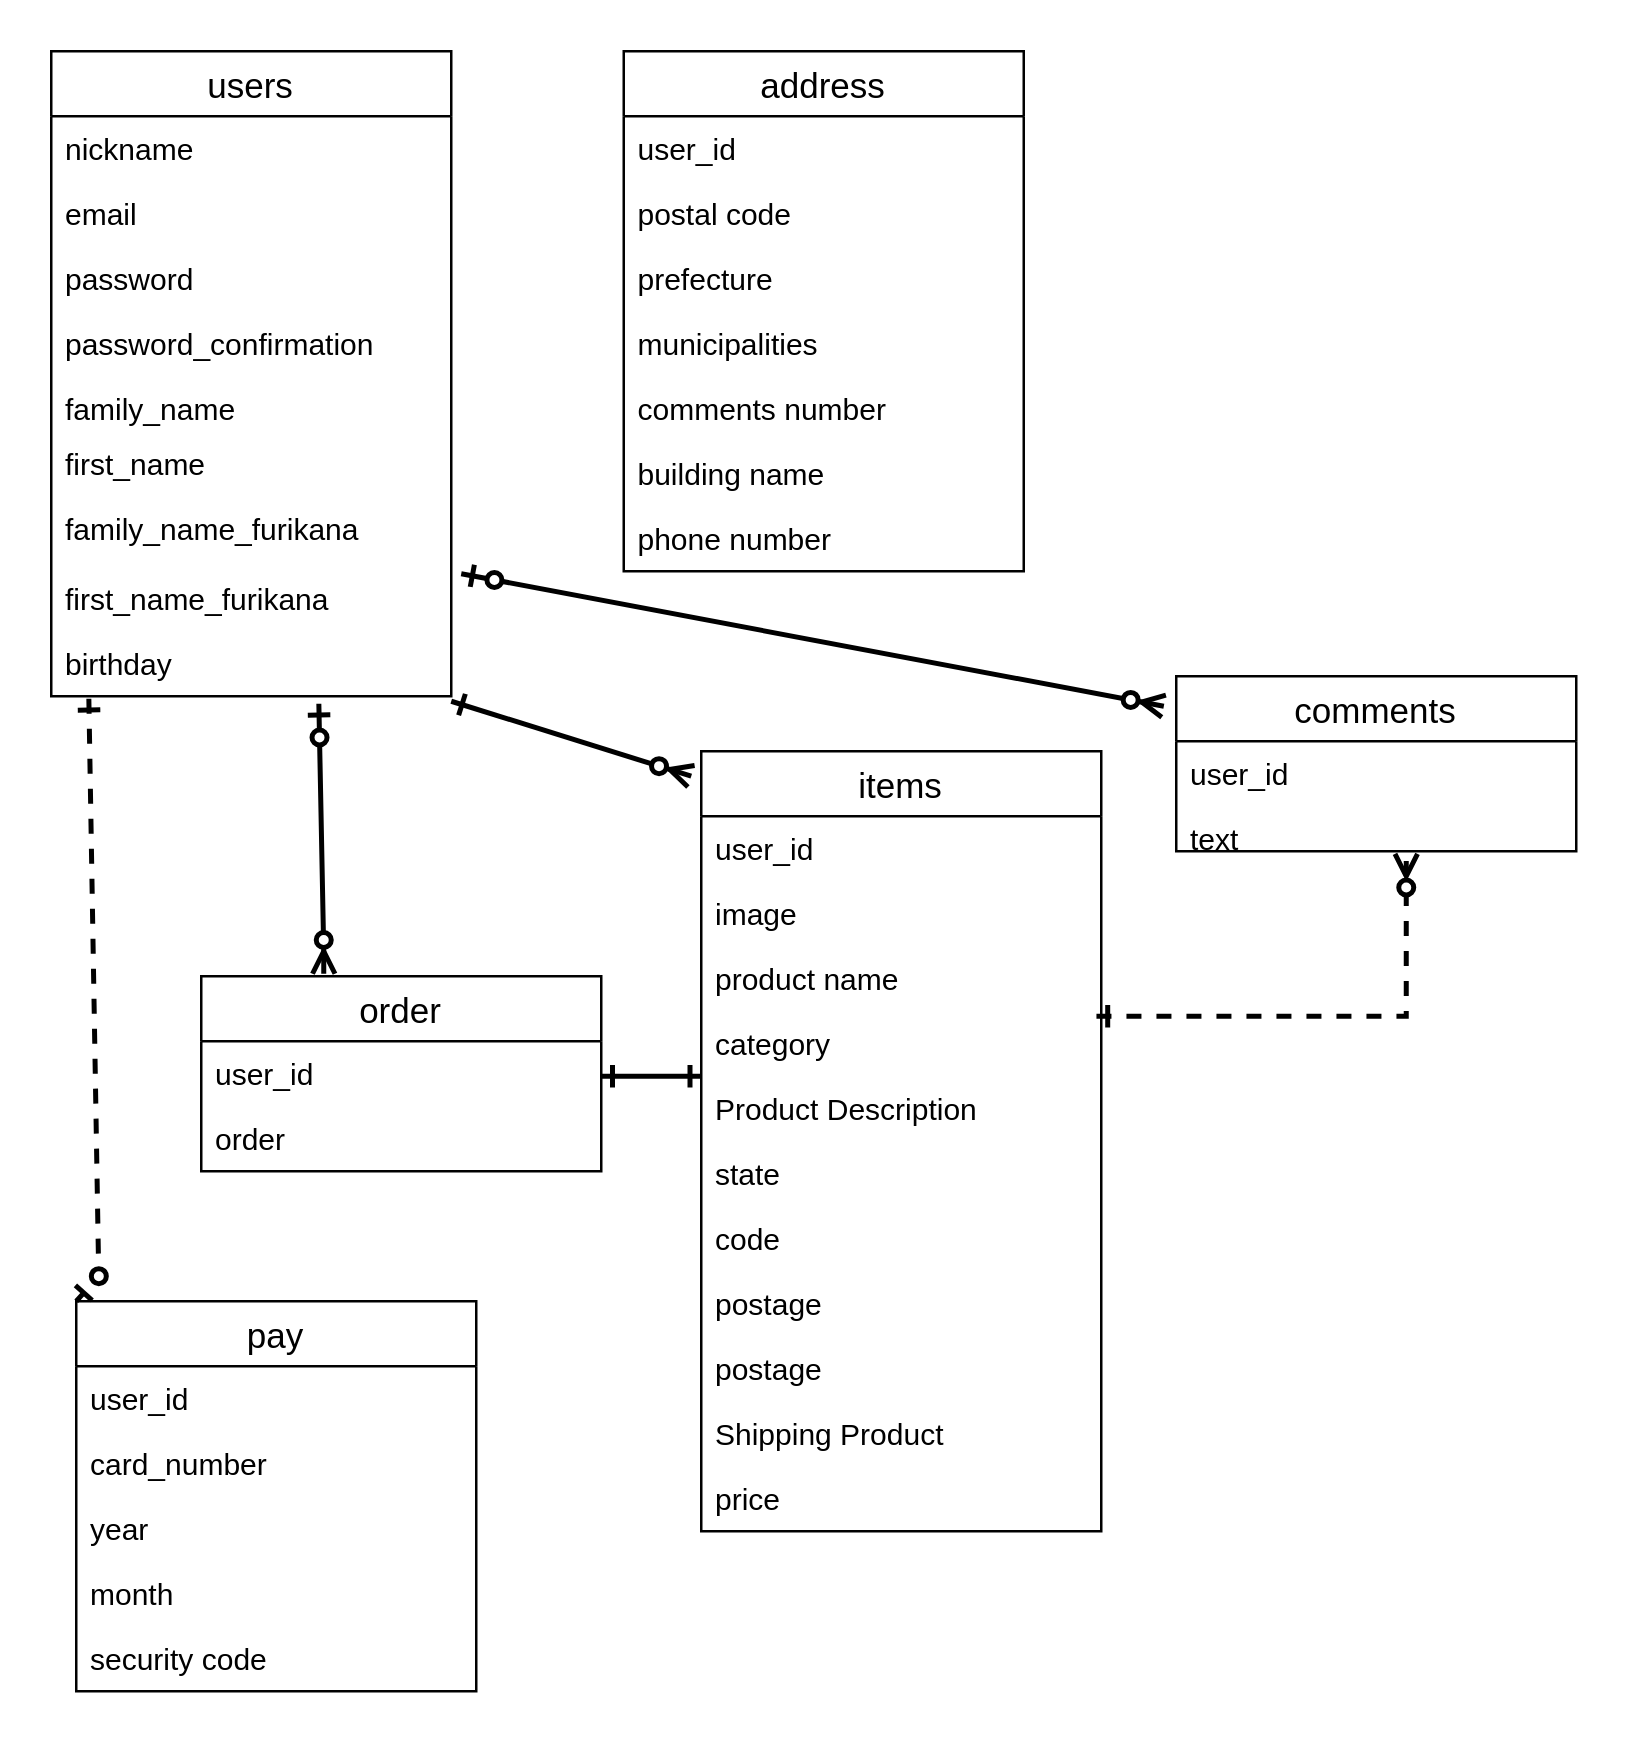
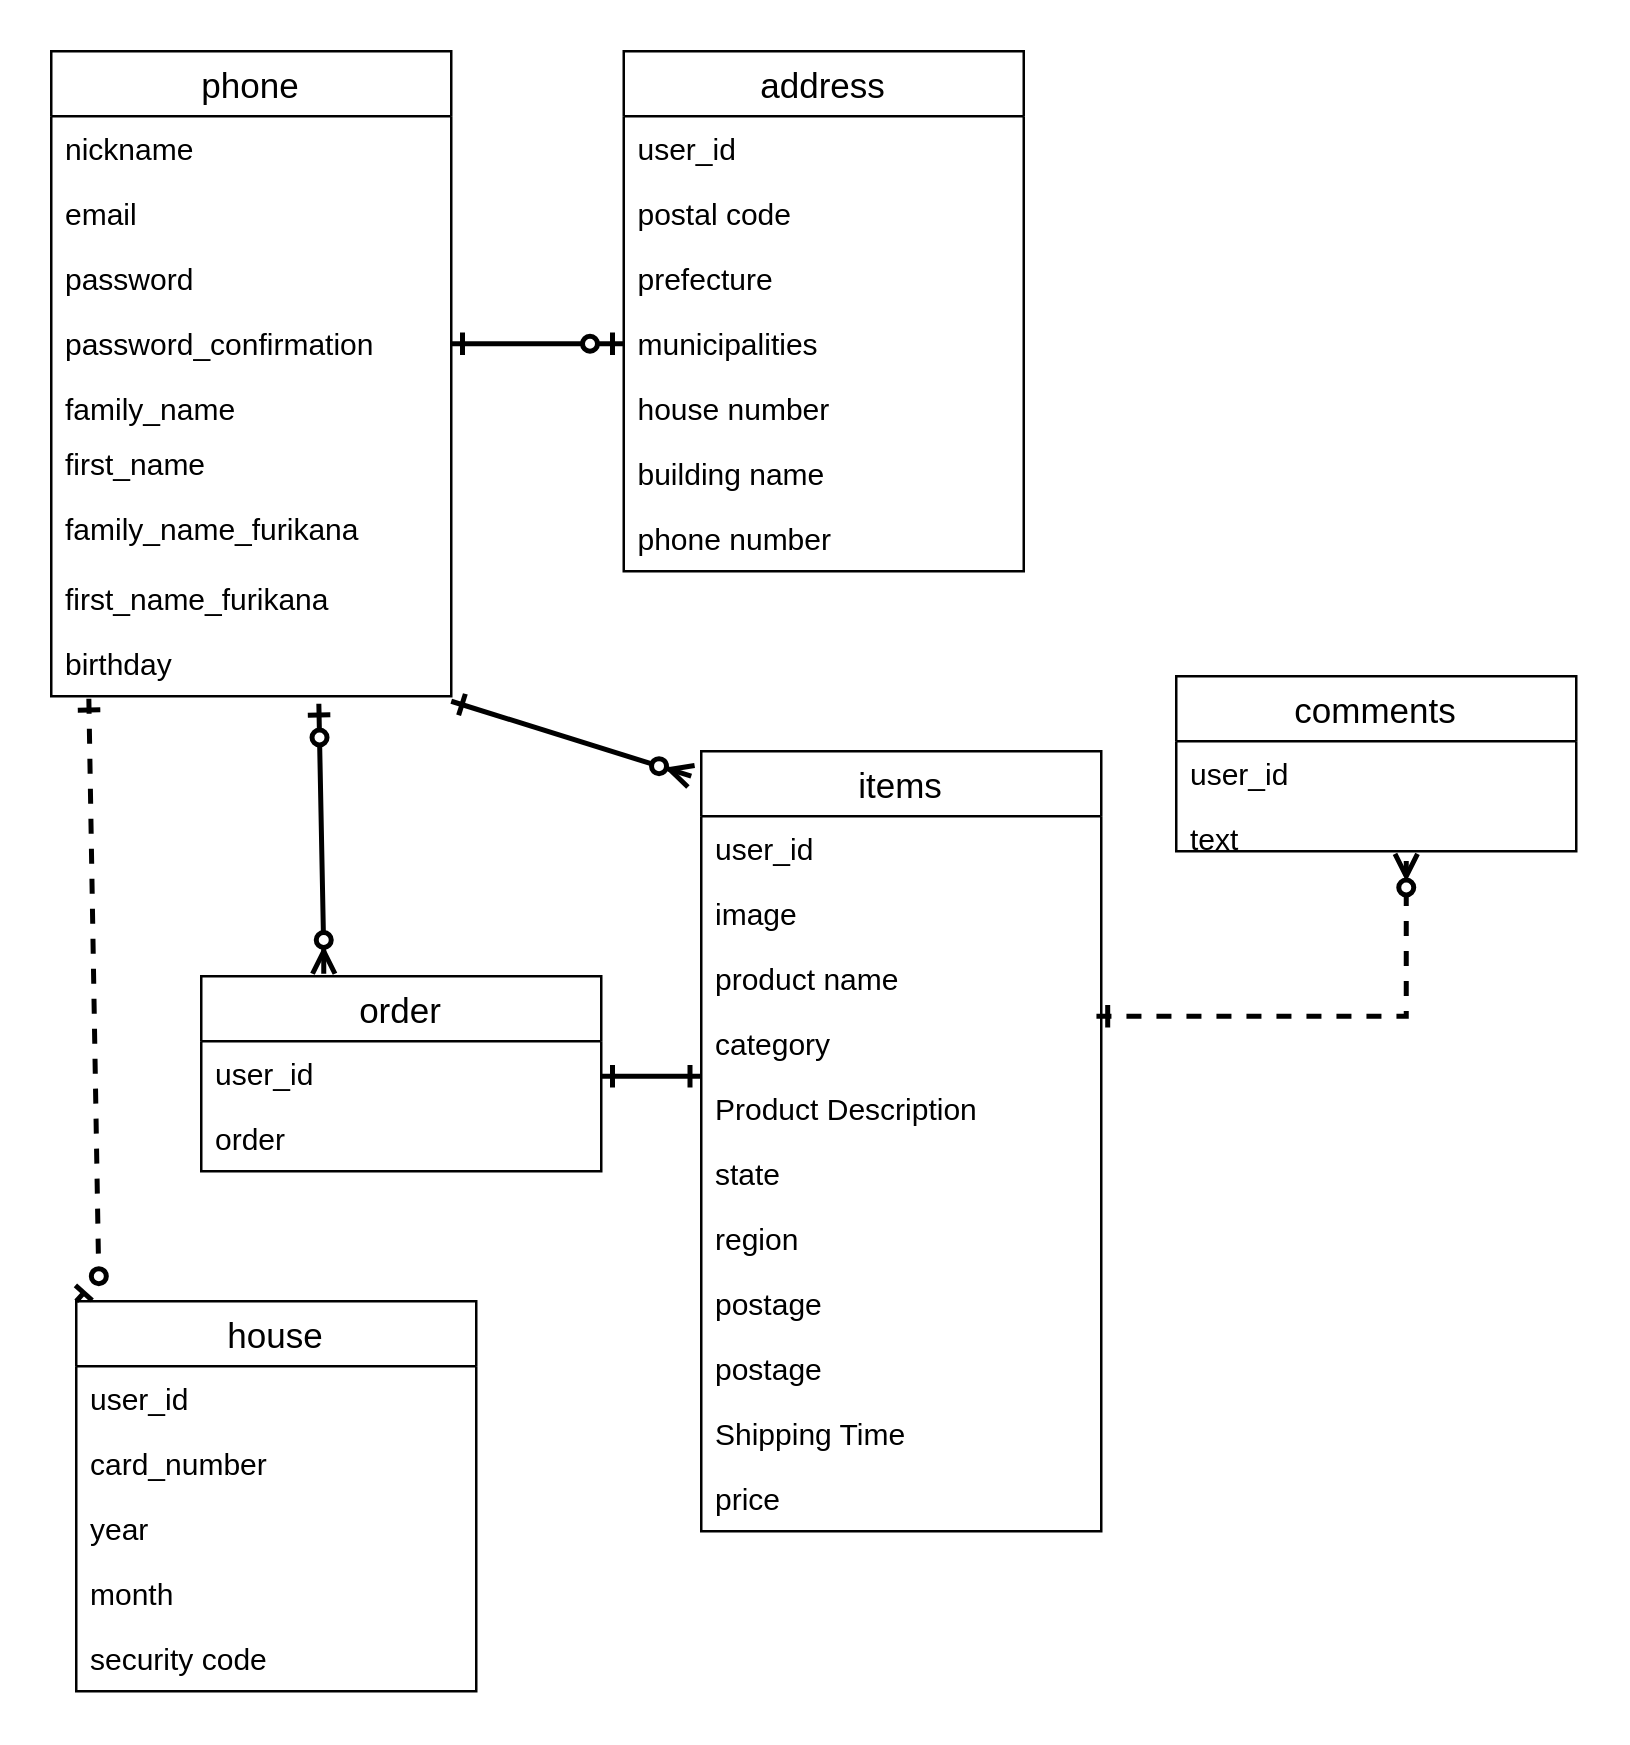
node "users": label "users" -> "phone"
edge "password_confirmation" -- "municipalities": added
node "comments number": label "comments number" -> "house number"
edge "first_name_furikana" -- "comments": removed
node "code": label "code" -> "region"
node "pay": label "pay" -> "house"
node "Shipping Product": label "Shipping Product" -> "Shipping Time"
